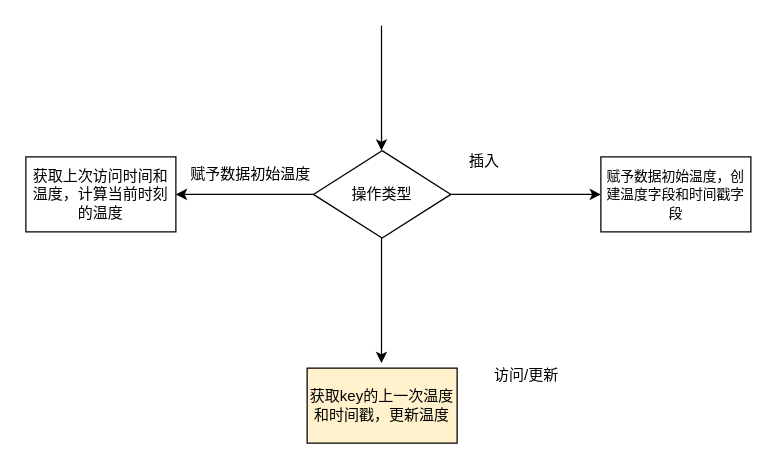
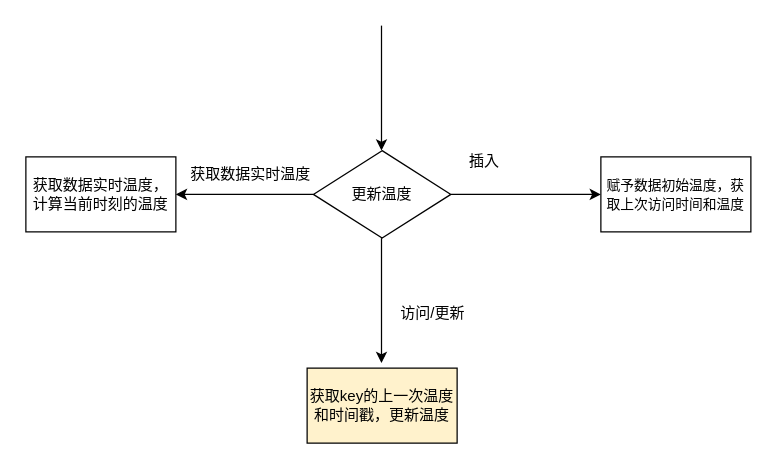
node "赋予数据初始温度": label "赋予数据初始温度" -> "获取数据实时温度"
node "获取上次访问时间和温度，计算当前时刻的温度": label "获取上次访问时间和温度，计算当前时刻的温度" -> "获取数据实时温度，计算当前时刻的温度"
node "操作类型": label "操作类型" -> "更新温度"
node "赋予数据初始温度，创建温度字段和时间戳字段": label "赋予数据初始温度，创建温度字段和时间戳字段" -> "赋予数据初始温度，获取上次访问时间和温度"
node "访问/更新": moved (536, 376) -> (442, 313)
